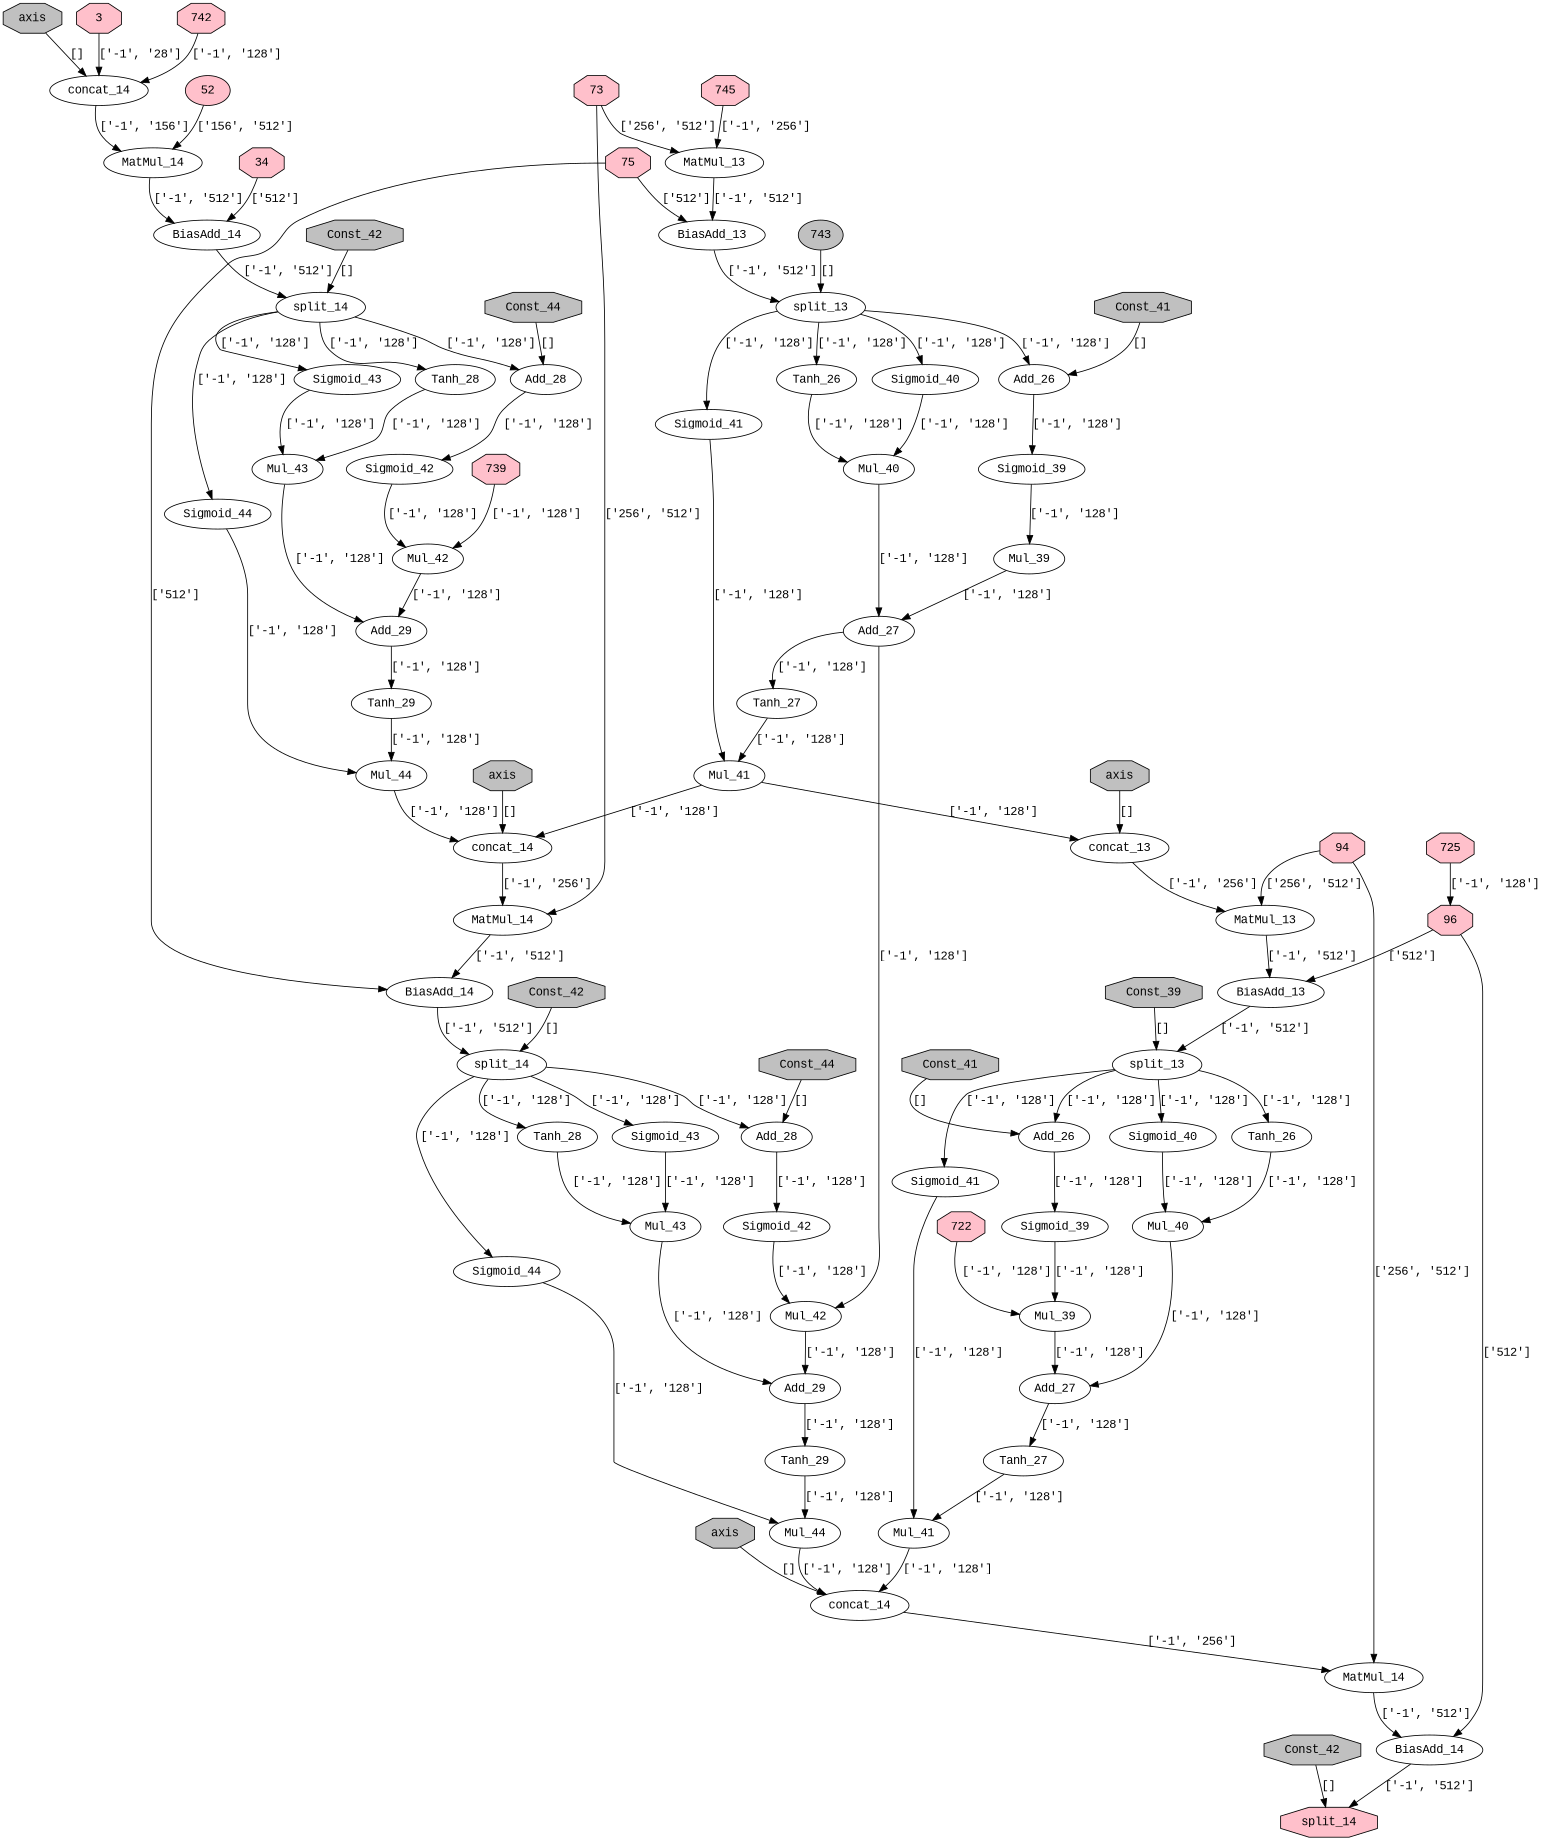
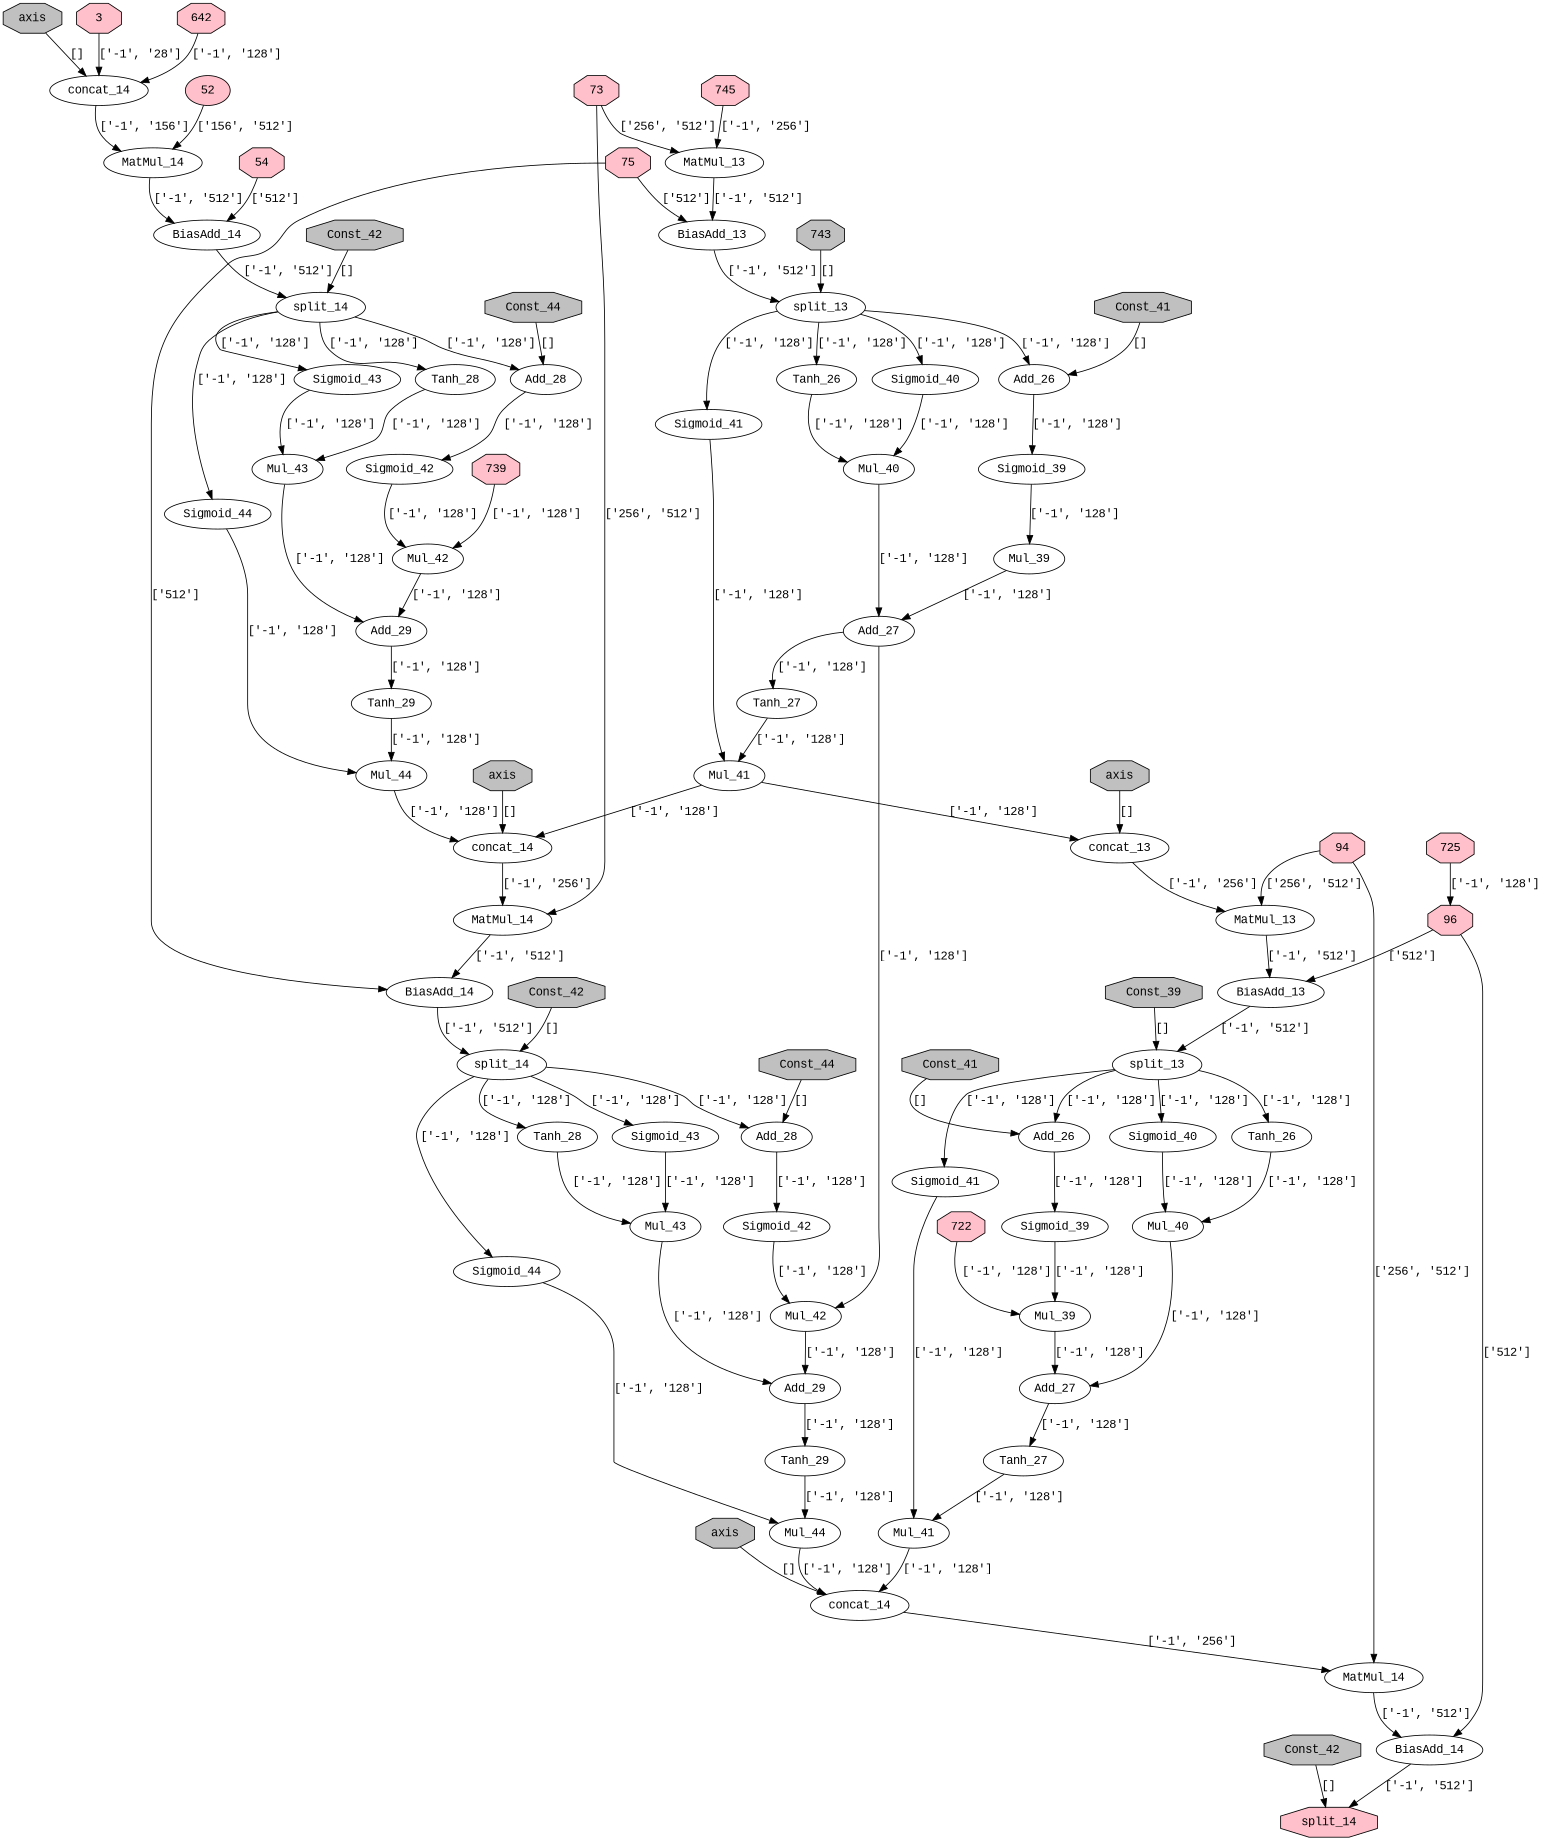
node "742": label "742" -> "642"
node "34": label "34" -> "54"
node "743": shape ellipse -> octagon
